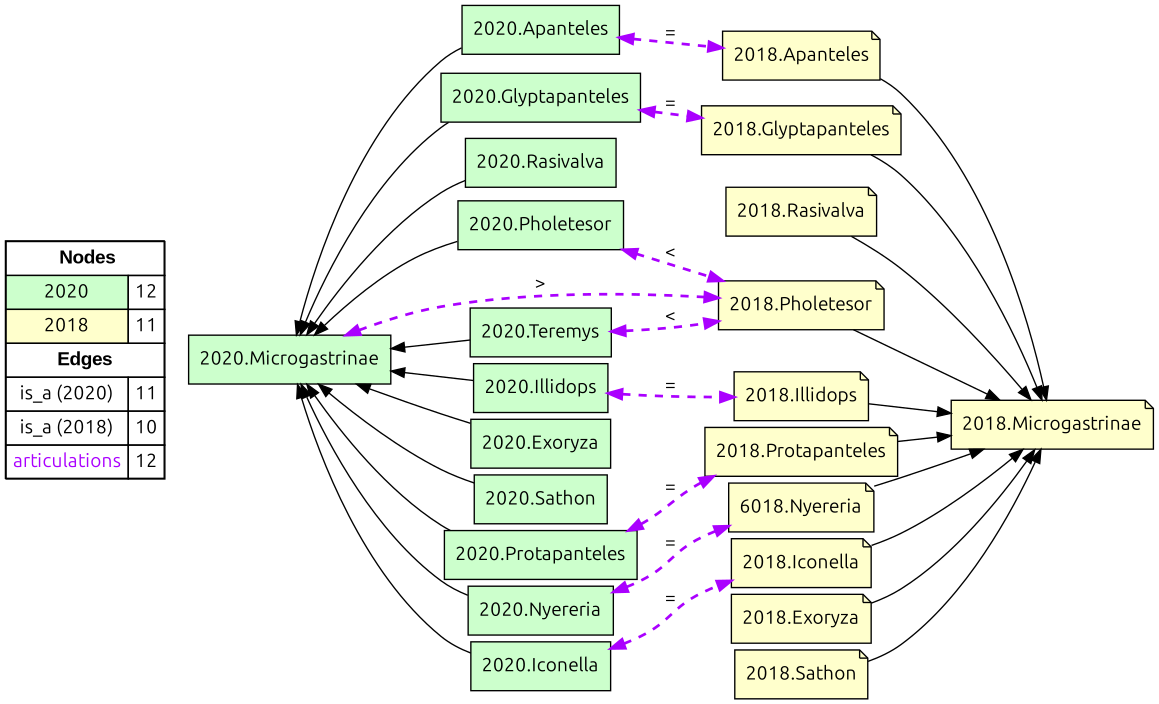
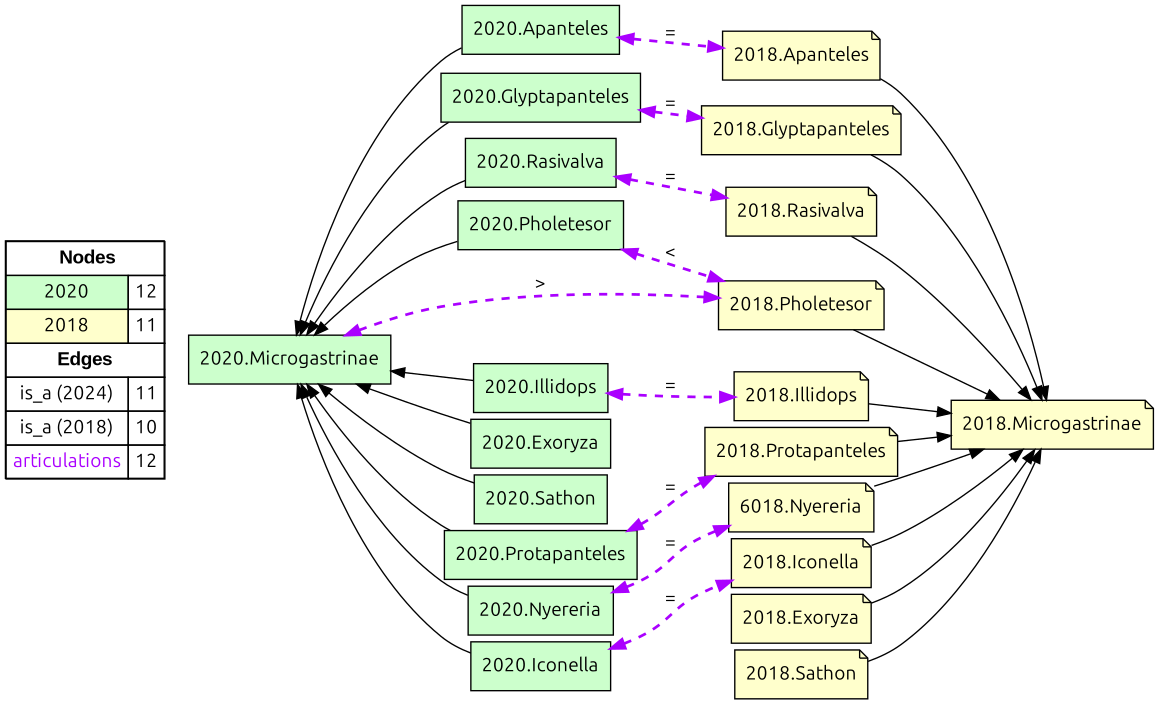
edge "2020.Rasivalva" -- "2018.Rasivalva": added, label "="
node "2020.Teremys": removed
node "Nodes": text "is_a (2020)" -> "is_a (2024)"
